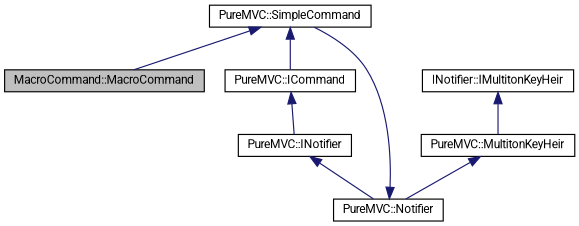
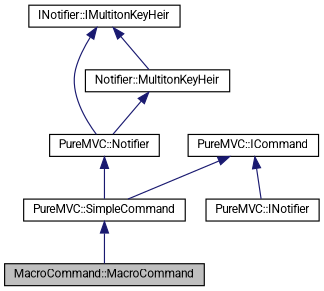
edge "PureMVC::ICommand" -> "PureMVC::SimpleCommand": reversed
node "PureMVC::MultitonKeyHeir": label "PureMVC::MultitonKeyHeir" -> "Notifier::MultitonKeyHeir"
edge "PureMVC::Notifier" -> "PureMVC::INotifier": now "PureMVC::Notifier" -> "INotifier::IMultitonKeyHeir"
